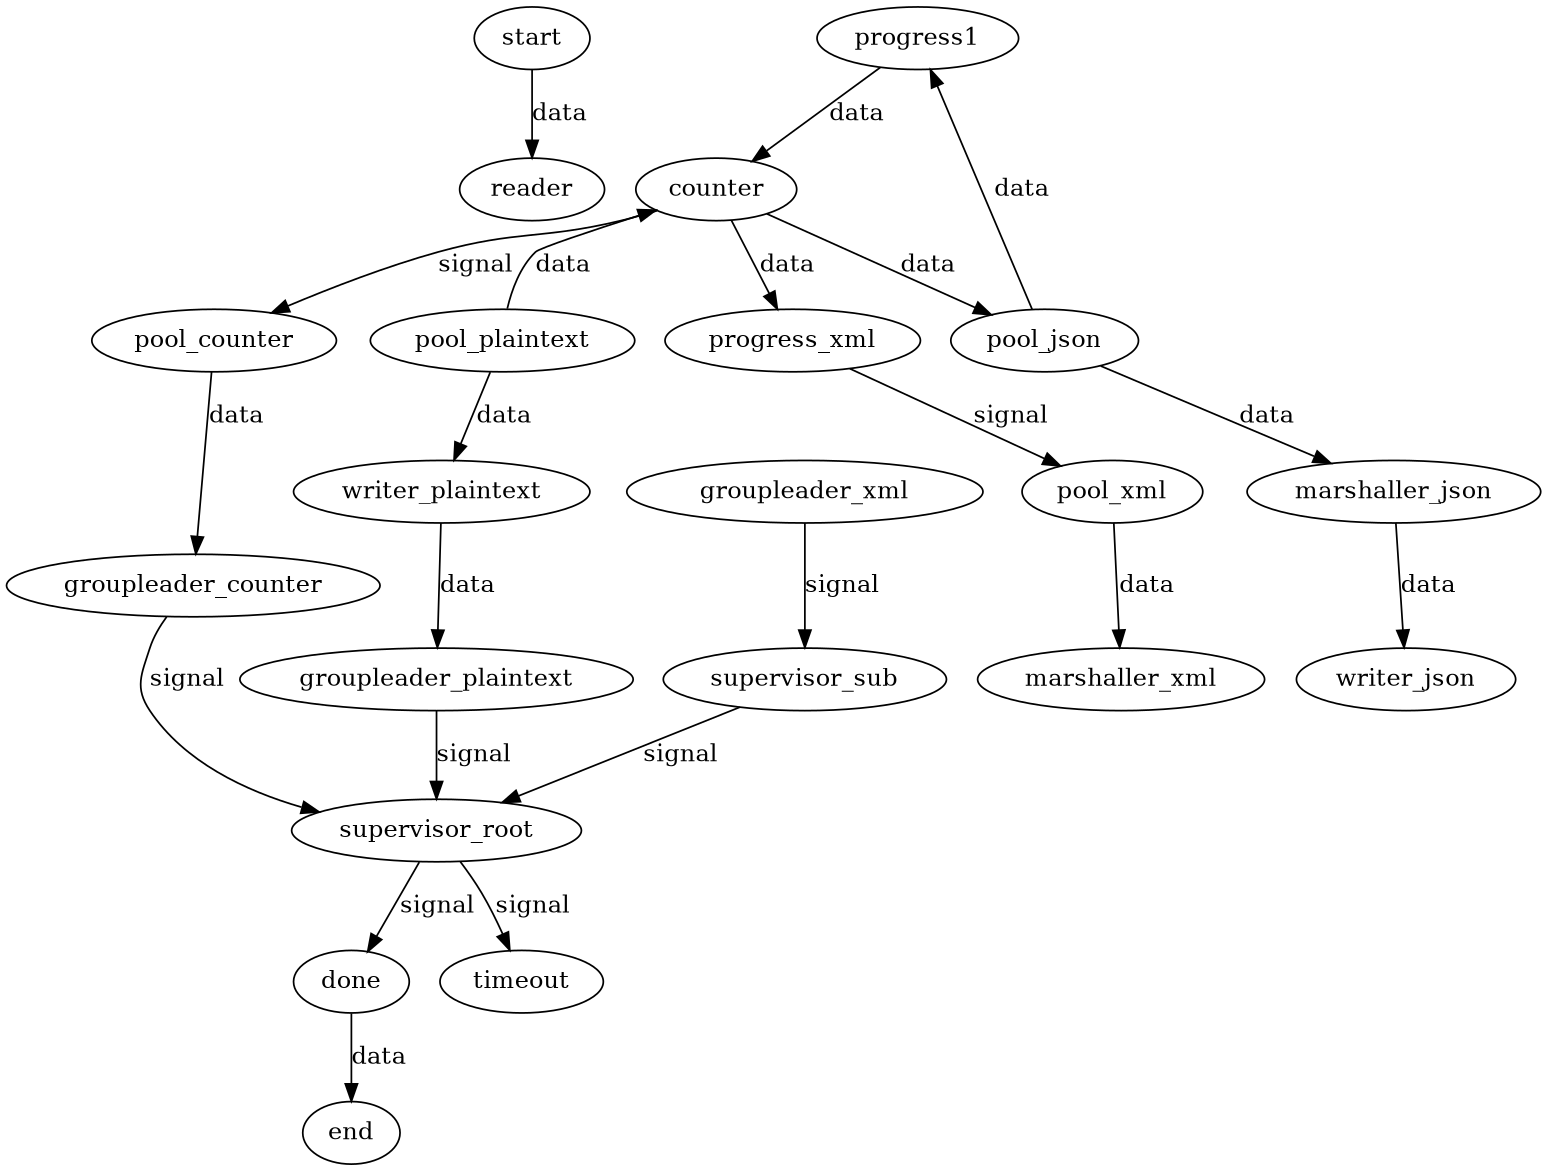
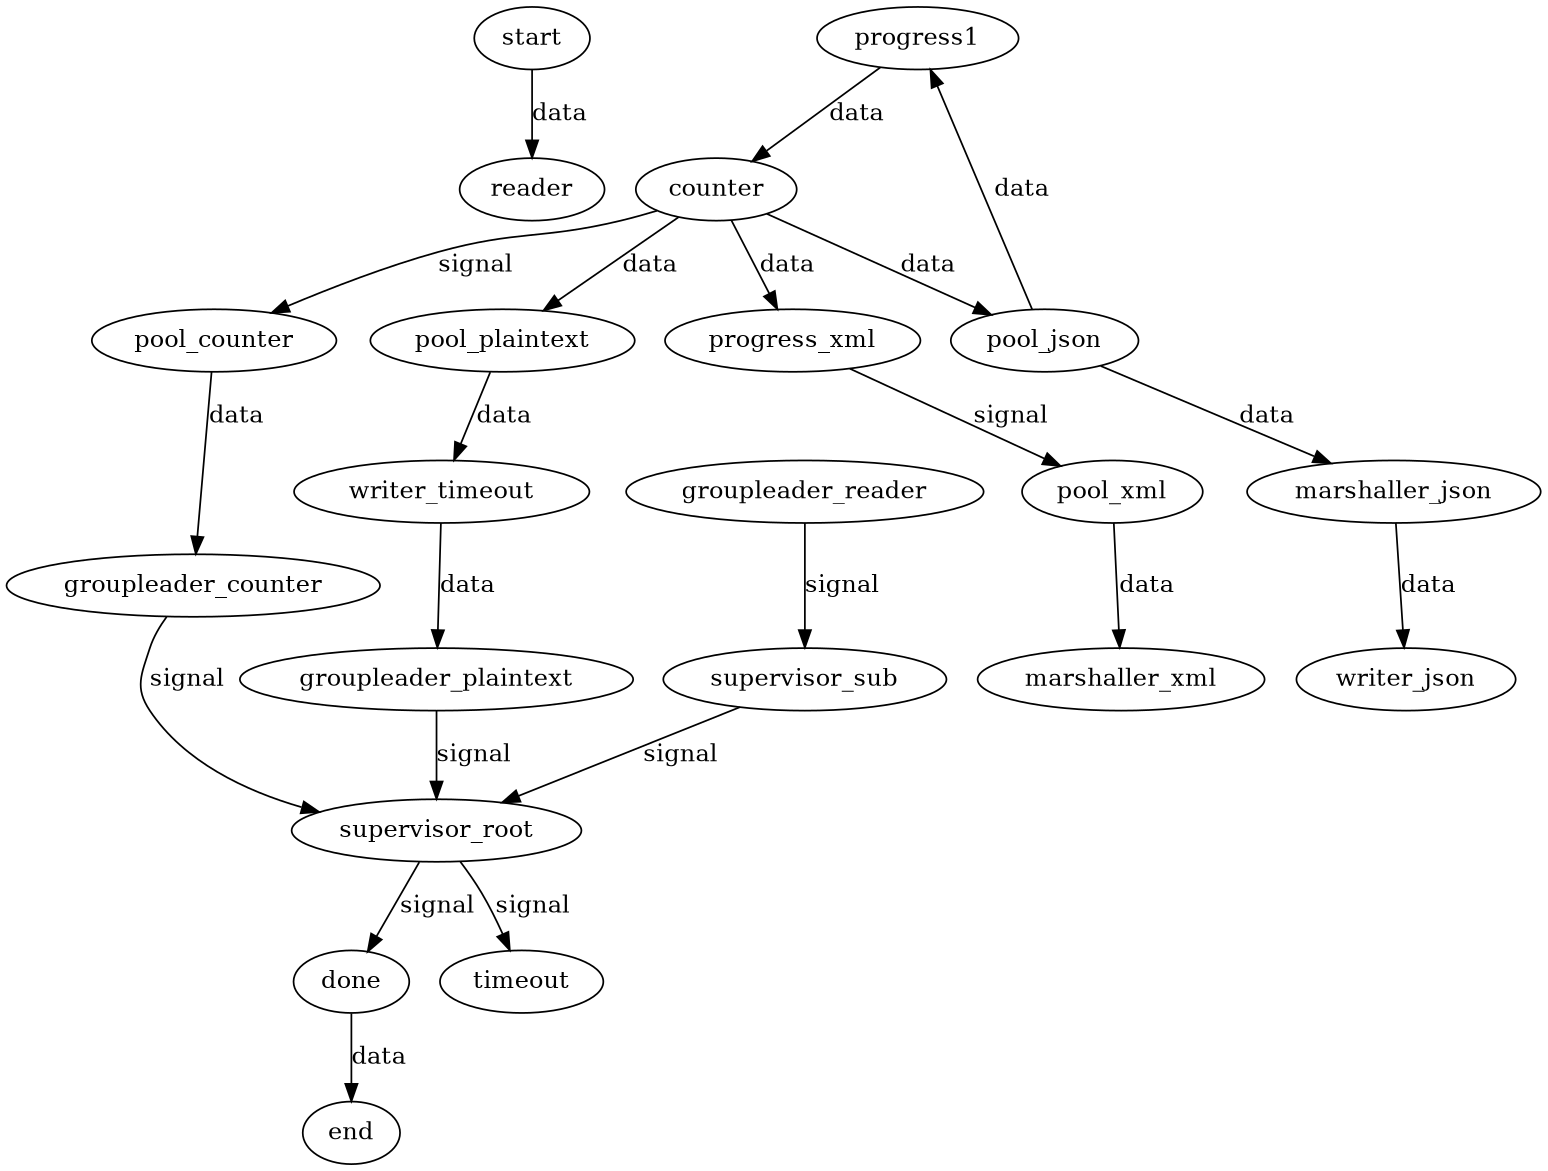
edge "pool_plaintext" -> "counter": reversed
node "writer_plaintext": label "writer_plaintext" -> "writer_timeout"
node "groupleader_xml": label "groupleader_xml" -> "groupleader_reader"
